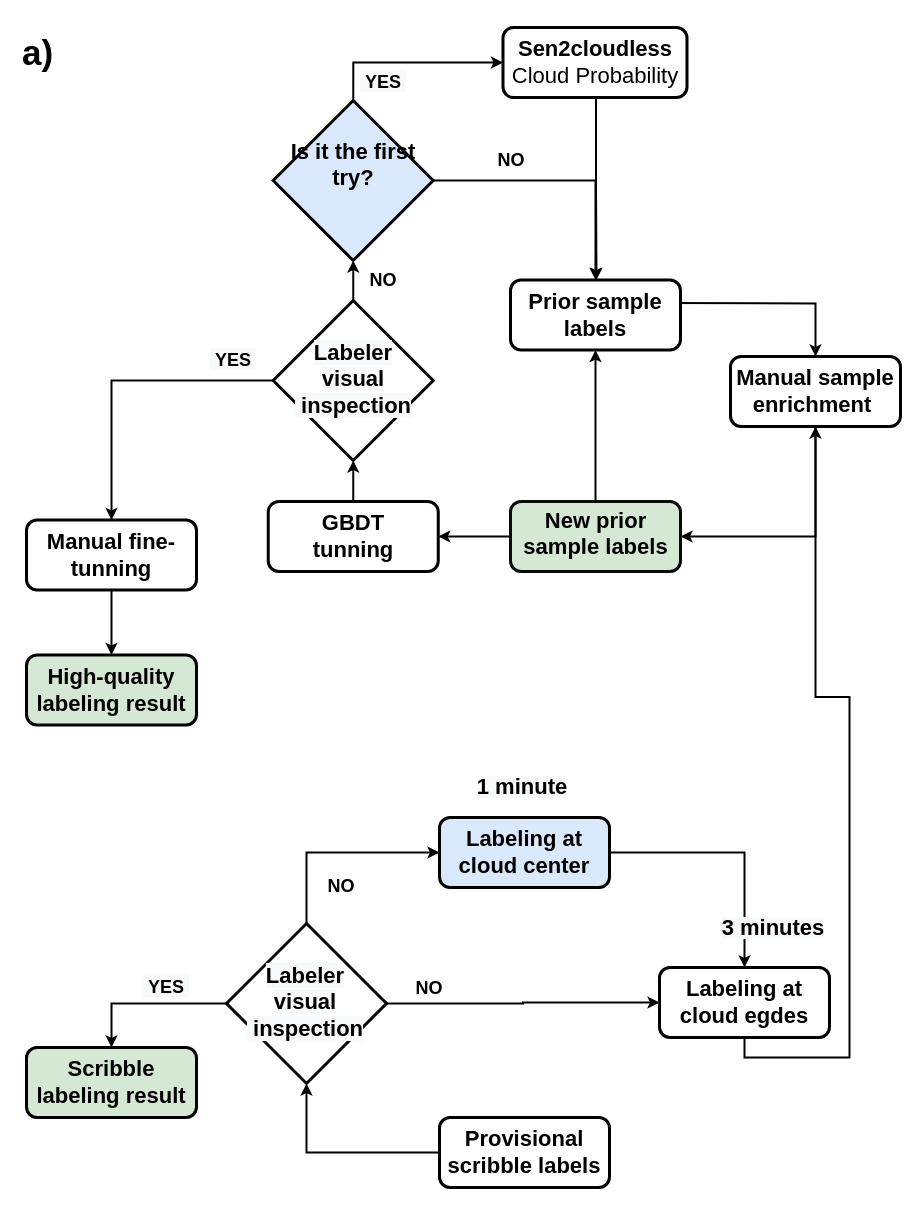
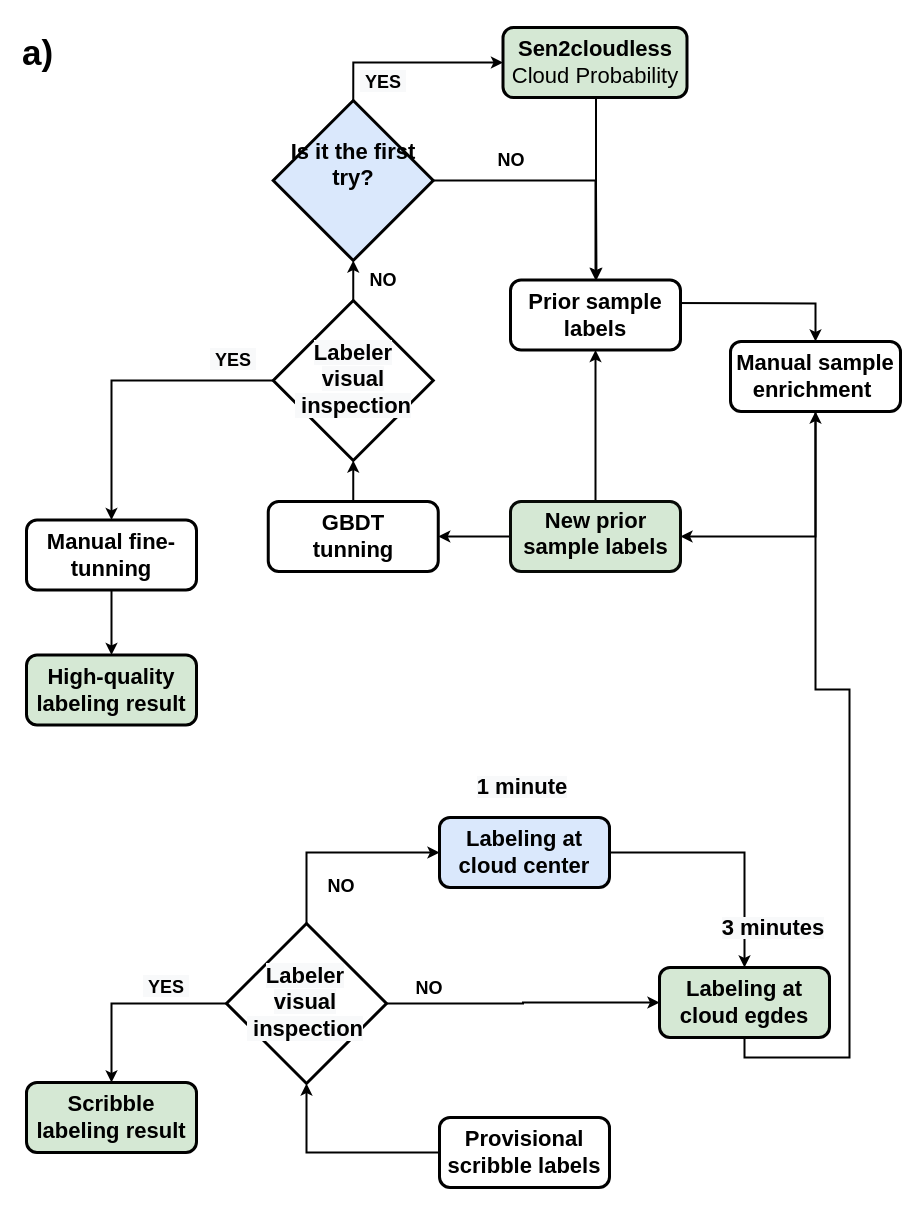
node "Sen2cloudless Cloud Probability": fillcolor #ffffff -> #d5e8d4
node "Manual sample enrichment": moved (816, 392) -> (816, 377)
node "Labeling at cloud egdes": fillcolor #ffffff -> #d5e8d4
node "Scribble labeling result": moved (112, 1083) -> (112, 1118)
